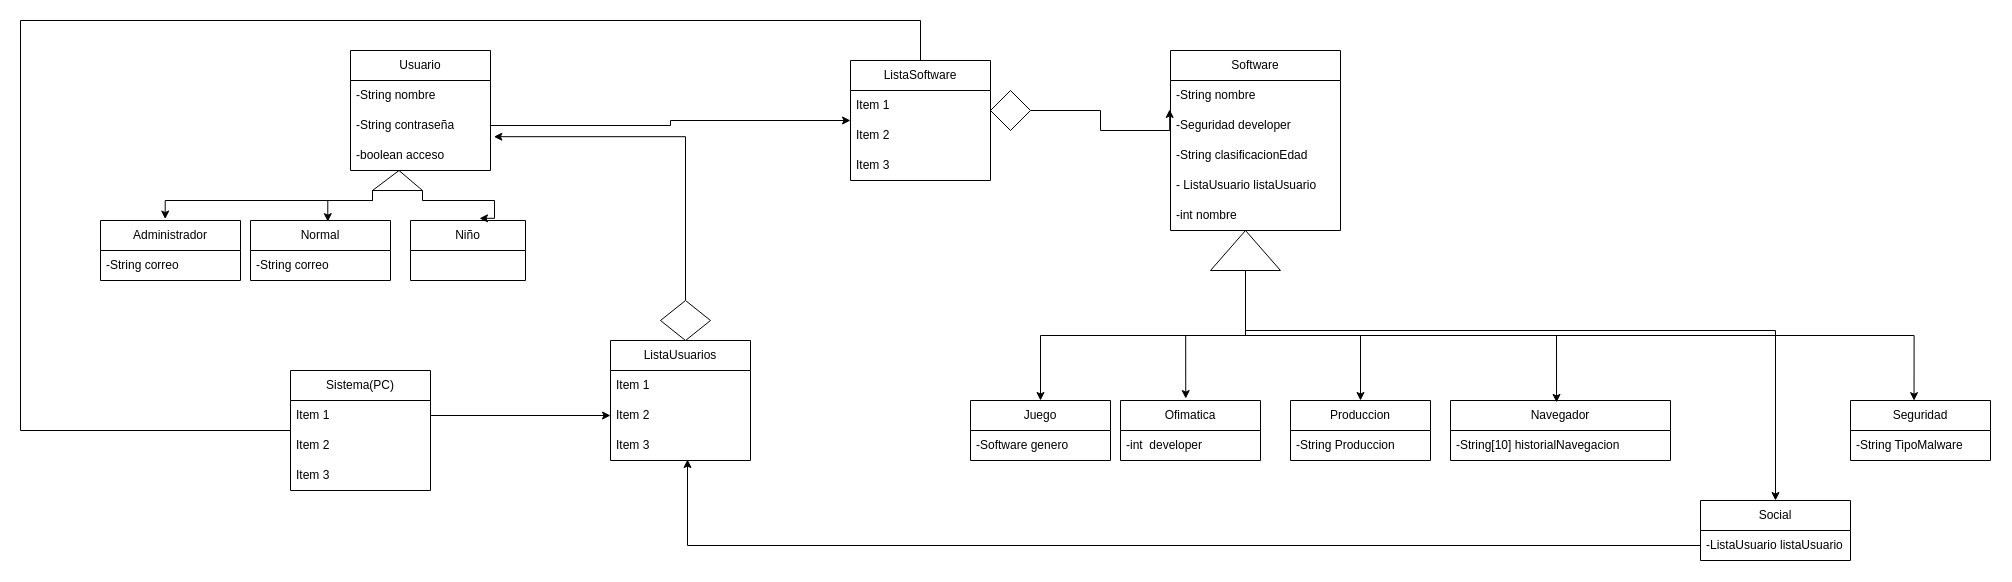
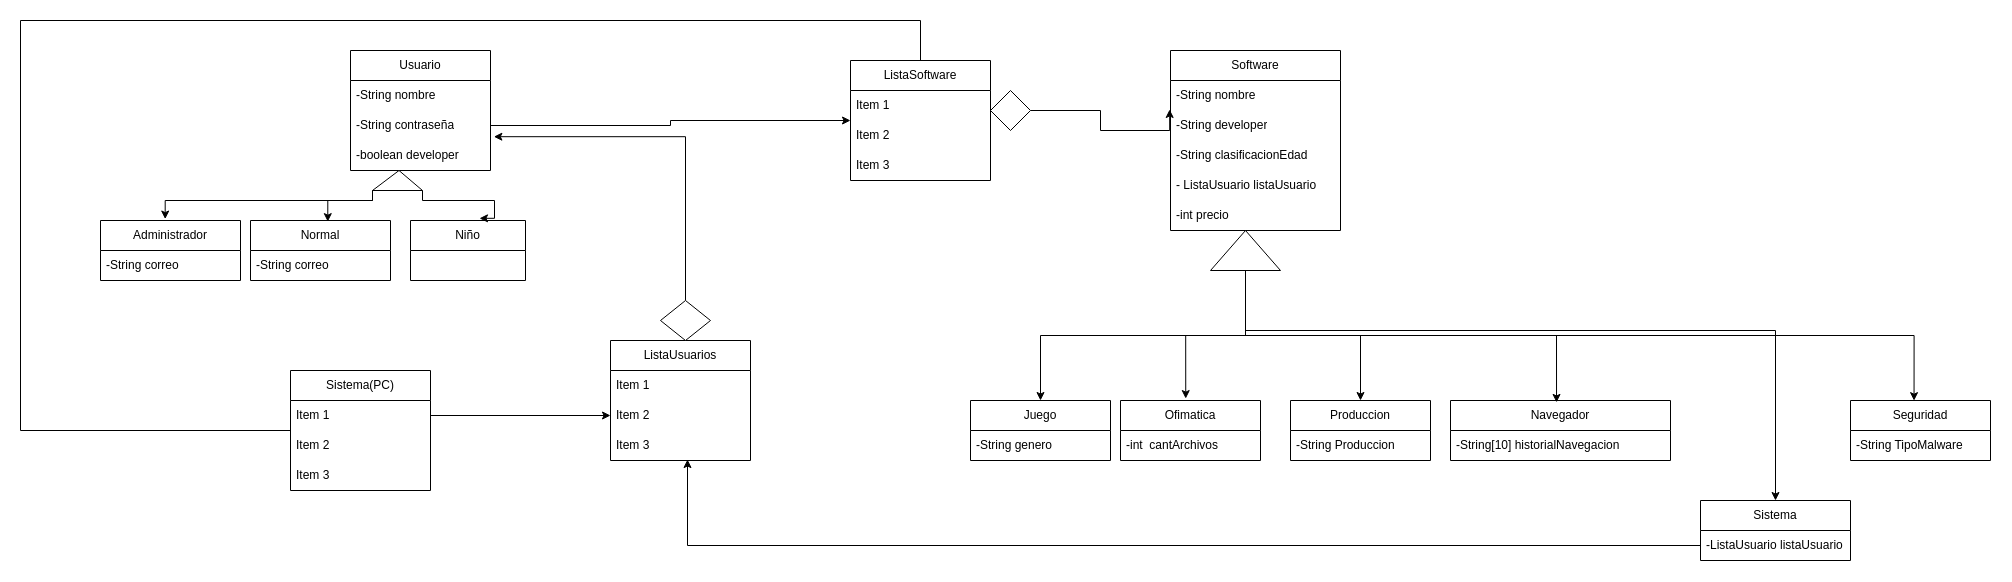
node "-Seguridad developer": label "-Seguridad developer" -> "-String developer"
node "-boolean acceso": label "-boolean acceso" -> "-boolean developer"
node "-int nombre": label "-int nombre" -> "-int precio"
node "-Software genero": label "-Software genero" -> "-String genero"
node "-int developer": label "-int developer" -> "-int cantArchivos"
node "Social": label "Social" -> "Sistema"
